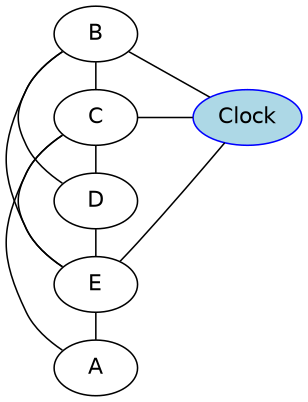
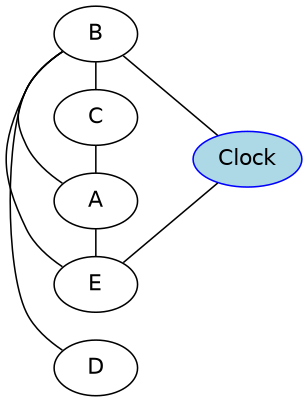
edge "C" -- "Clock": removed
edge "B" -- "A": added
edge "C" -- "D": removed
edge "C" -- "E": removed
edge "D" -- "E": removed
